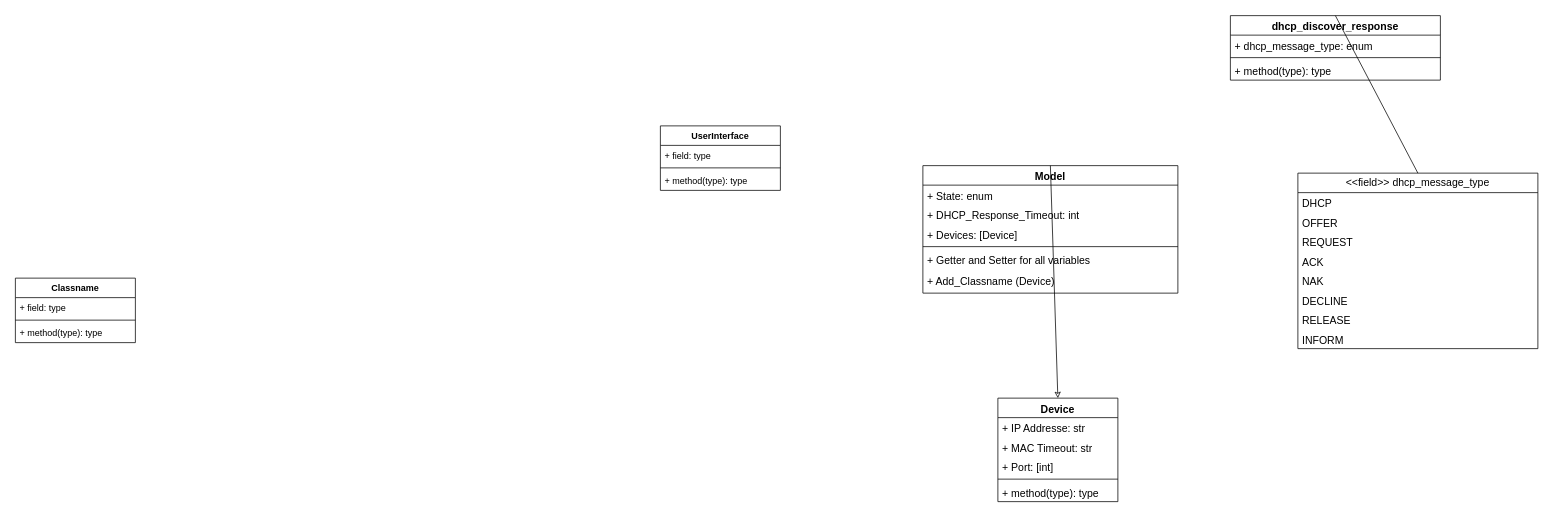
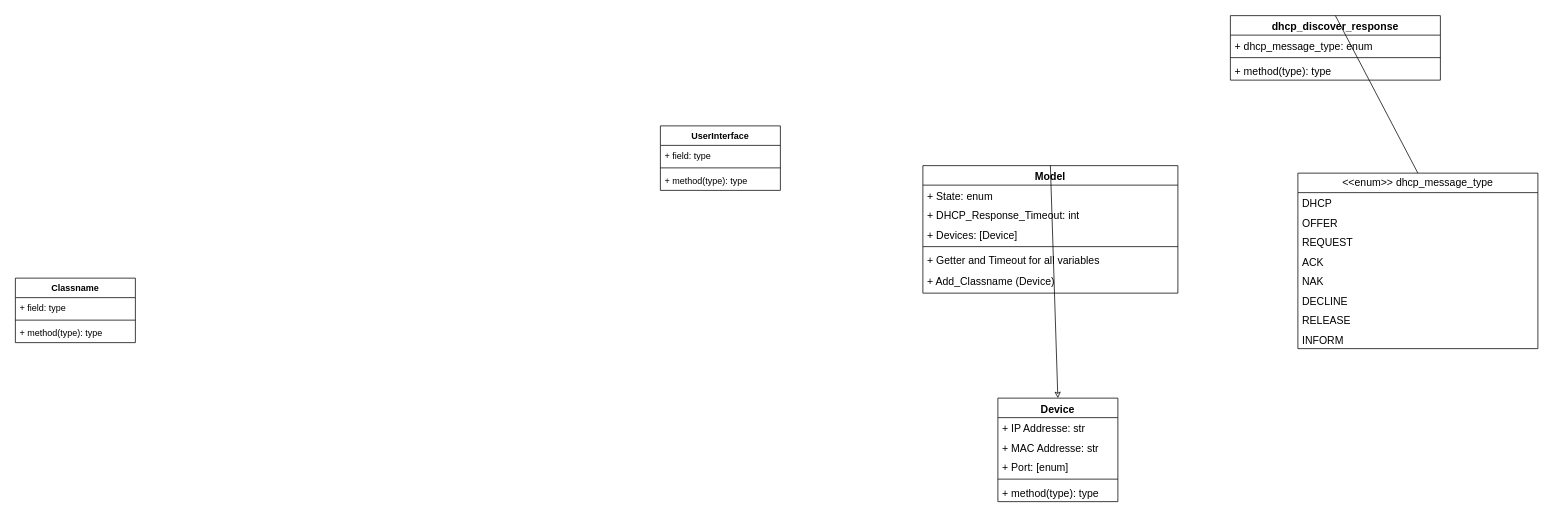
node "<<field>> dhcp_message_type": label "<<field>> dhcp_message_type" -> "<<enum>> dhcp_message_type"
node "+ Getter and Setter for all variables": label "+ Getter and Setter for all variables" -> "+ Getter and Timeout for all variables"
node "+ MAC Timeout: str": label "+ MAC Timeout: str" -> "+ MAC Addresse: str"
node "+ Port: [int]": label "+ Port: [int]" -> "+ Port: [enum]"
